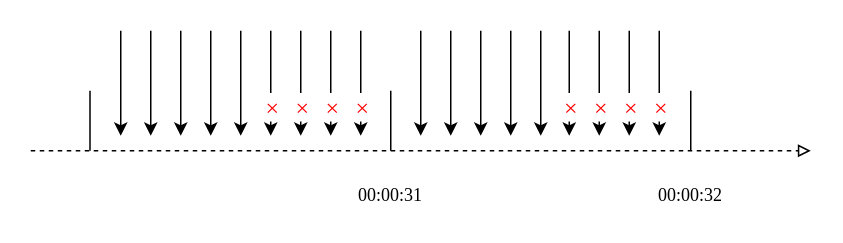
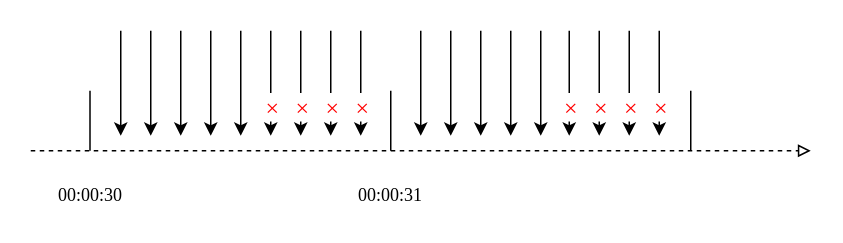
node "00:00:30": added
node "00:00:32": removed
